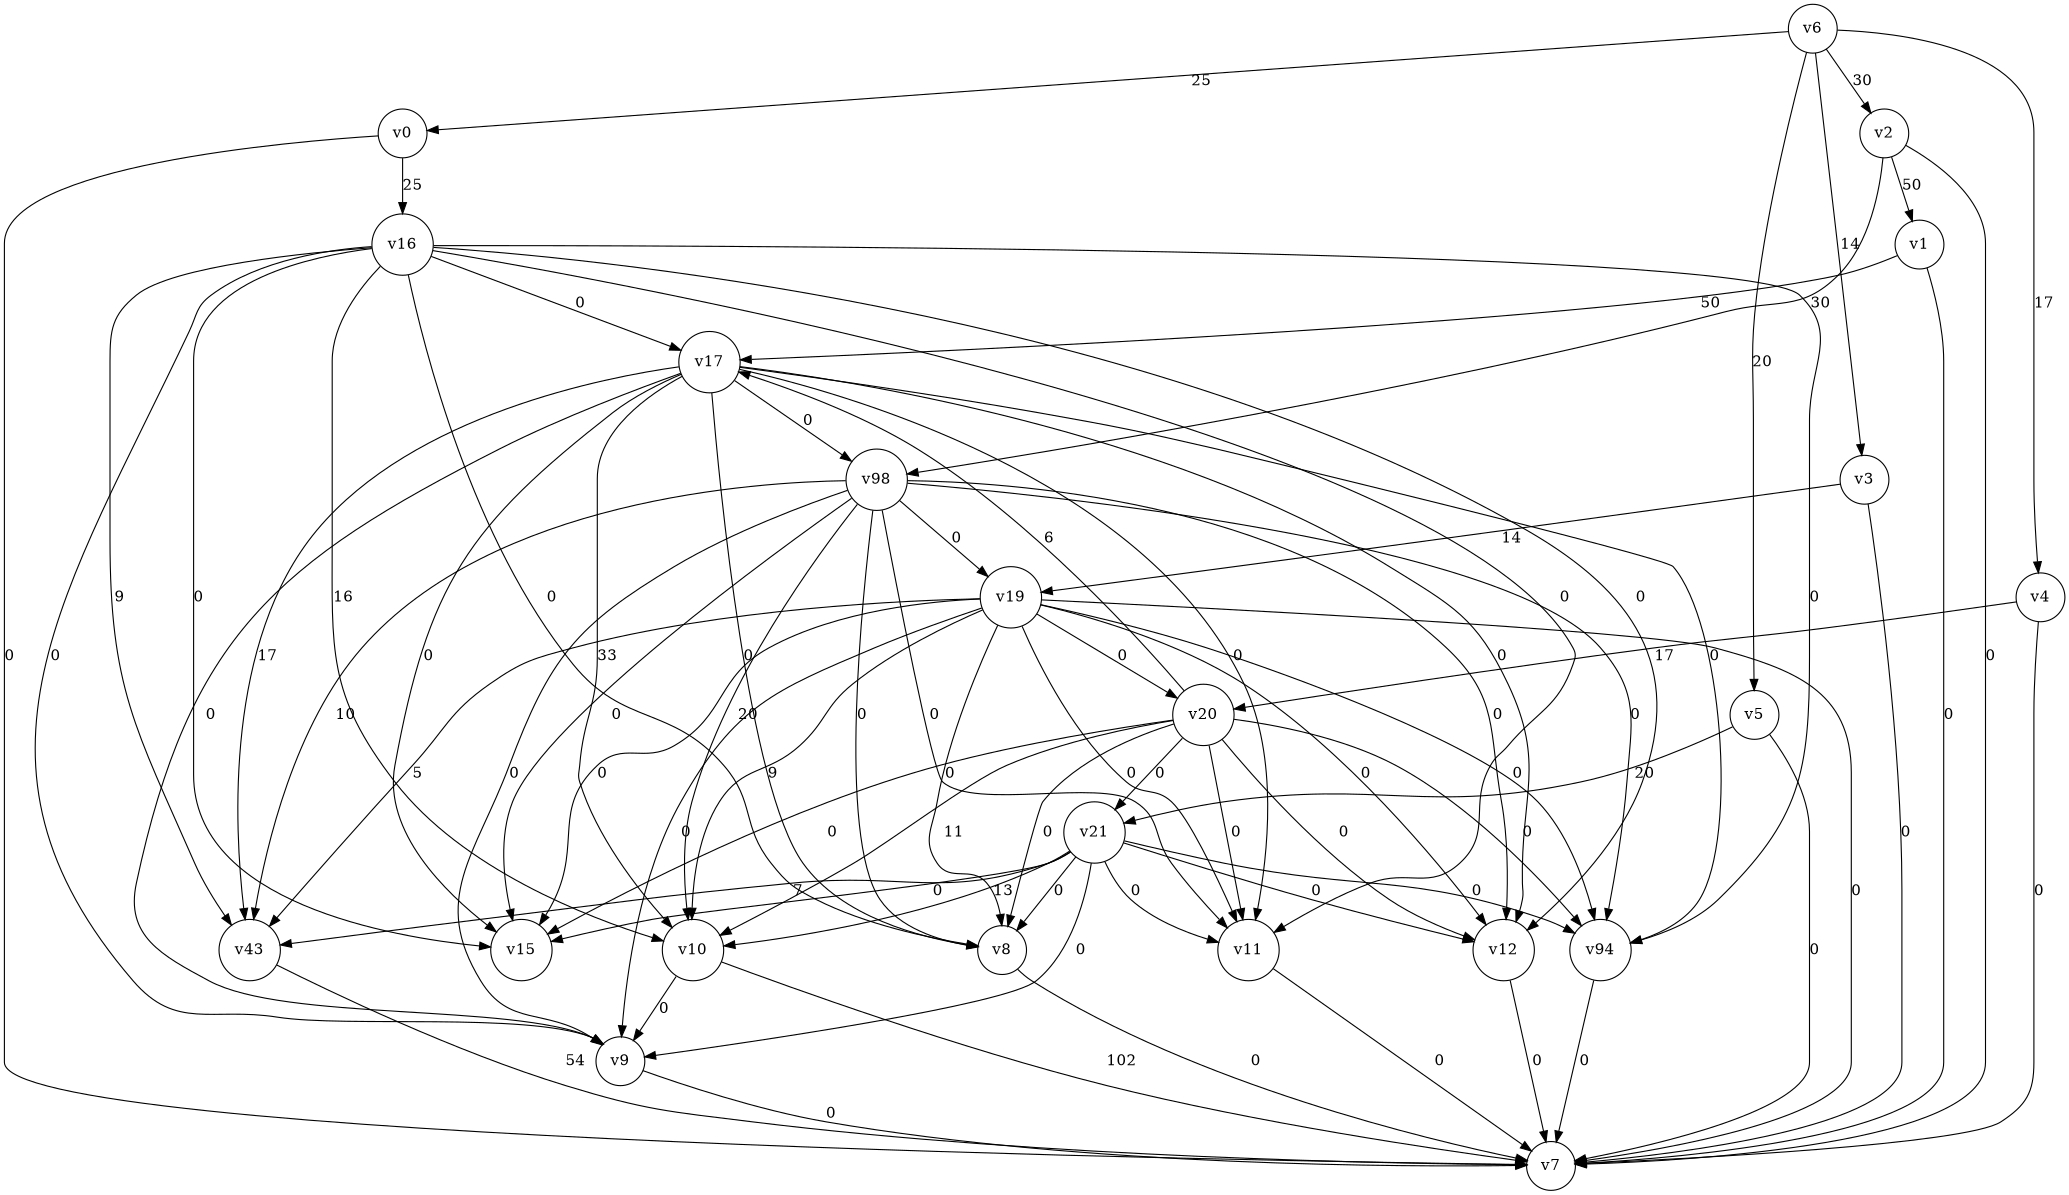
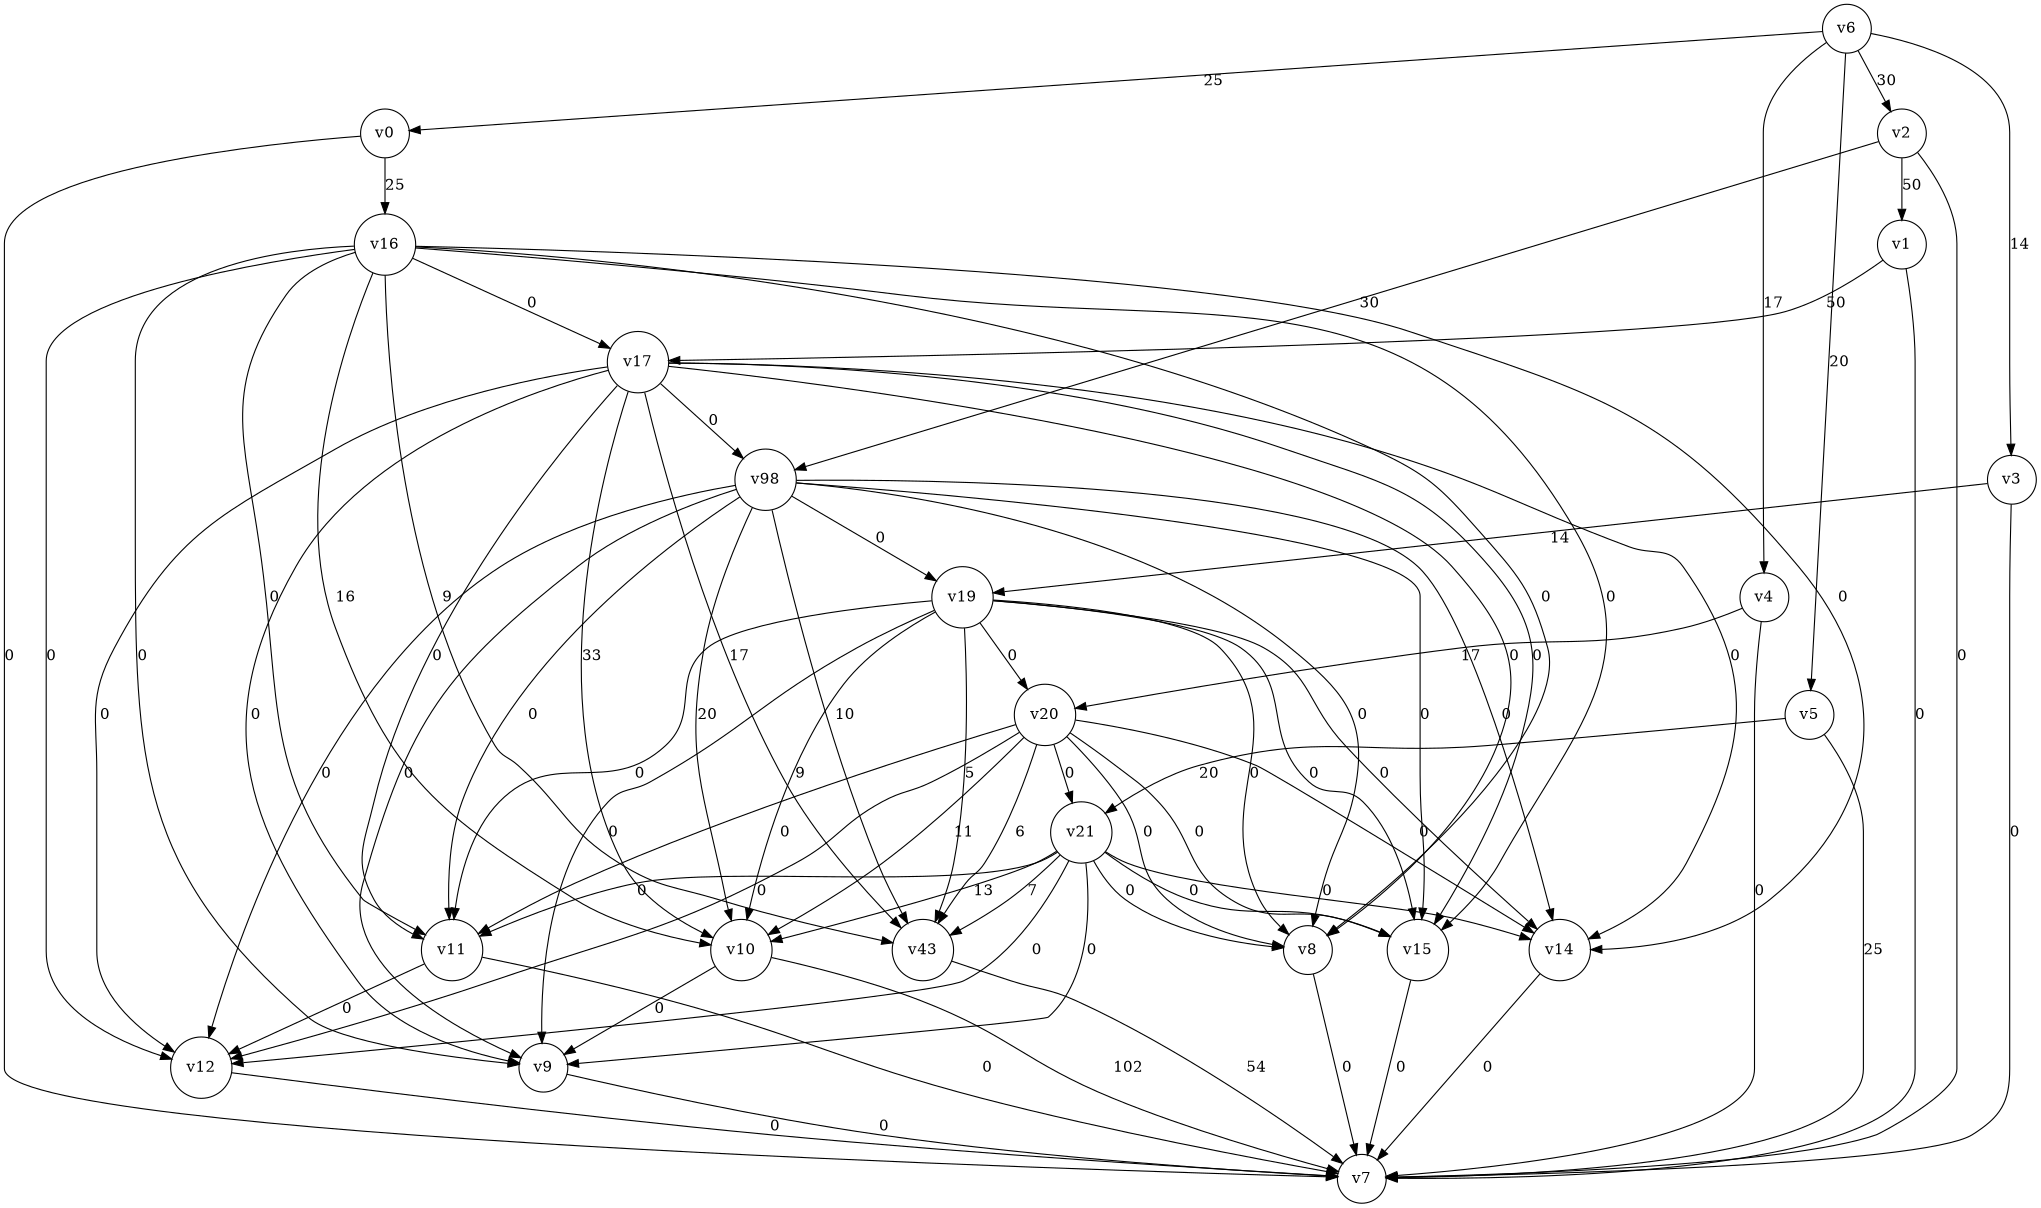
edge "v20" -> "v17": now "v20" -> "v43"
edge "v19" -> "v7": now "v15" -> "v7"
edge "v19" -> "v12": now "v11" -> "v12"
node "v94": label "v94" -> "v14"
edge "v5" -> "v7": label "0" -> "25"
